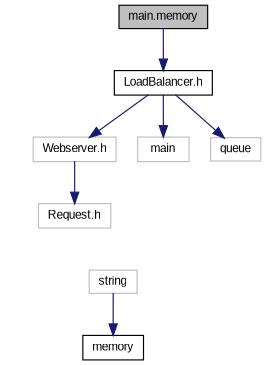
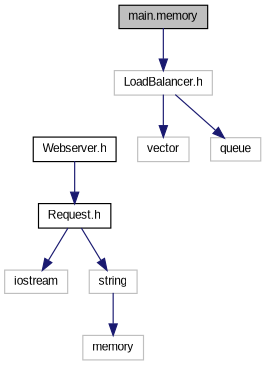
node "LoadBalancer.h": color black -> grey75
edge "LoadBalancer.h" -> "Webserver.h": removed
node "Webserver.h": color grey75 -> black
node "main": label "main" -> "vector"
node "Request.h": color grey75 -> black
edge "Request.h" -> "string": added
node "iostream": added
node "memory": color black -> grey75
